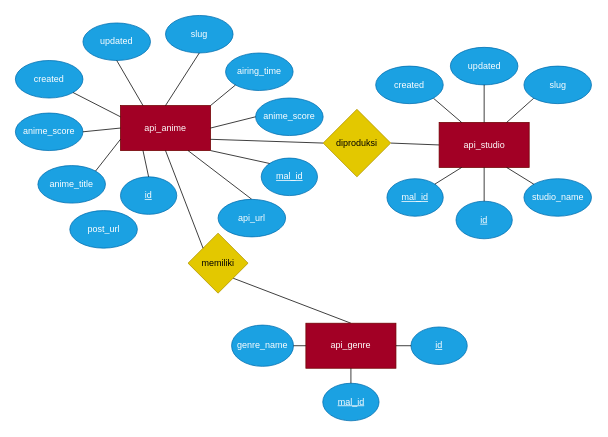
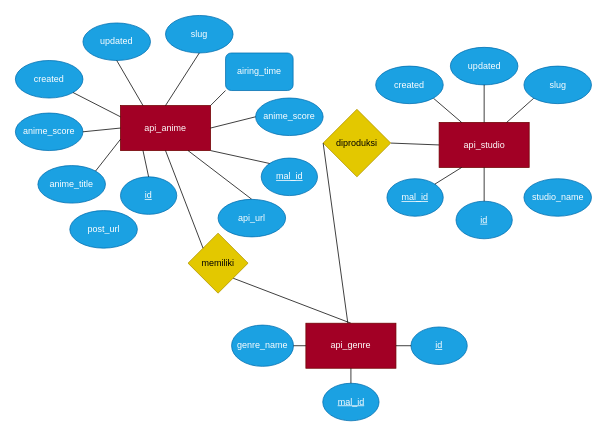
node "airing_time": shape ellipse -> rounded rectangle
edge "api_anime" -- "diproduksi": now "api_genre" -- "diproduksi"
edge "api_studio" -- "studio_name": removed
